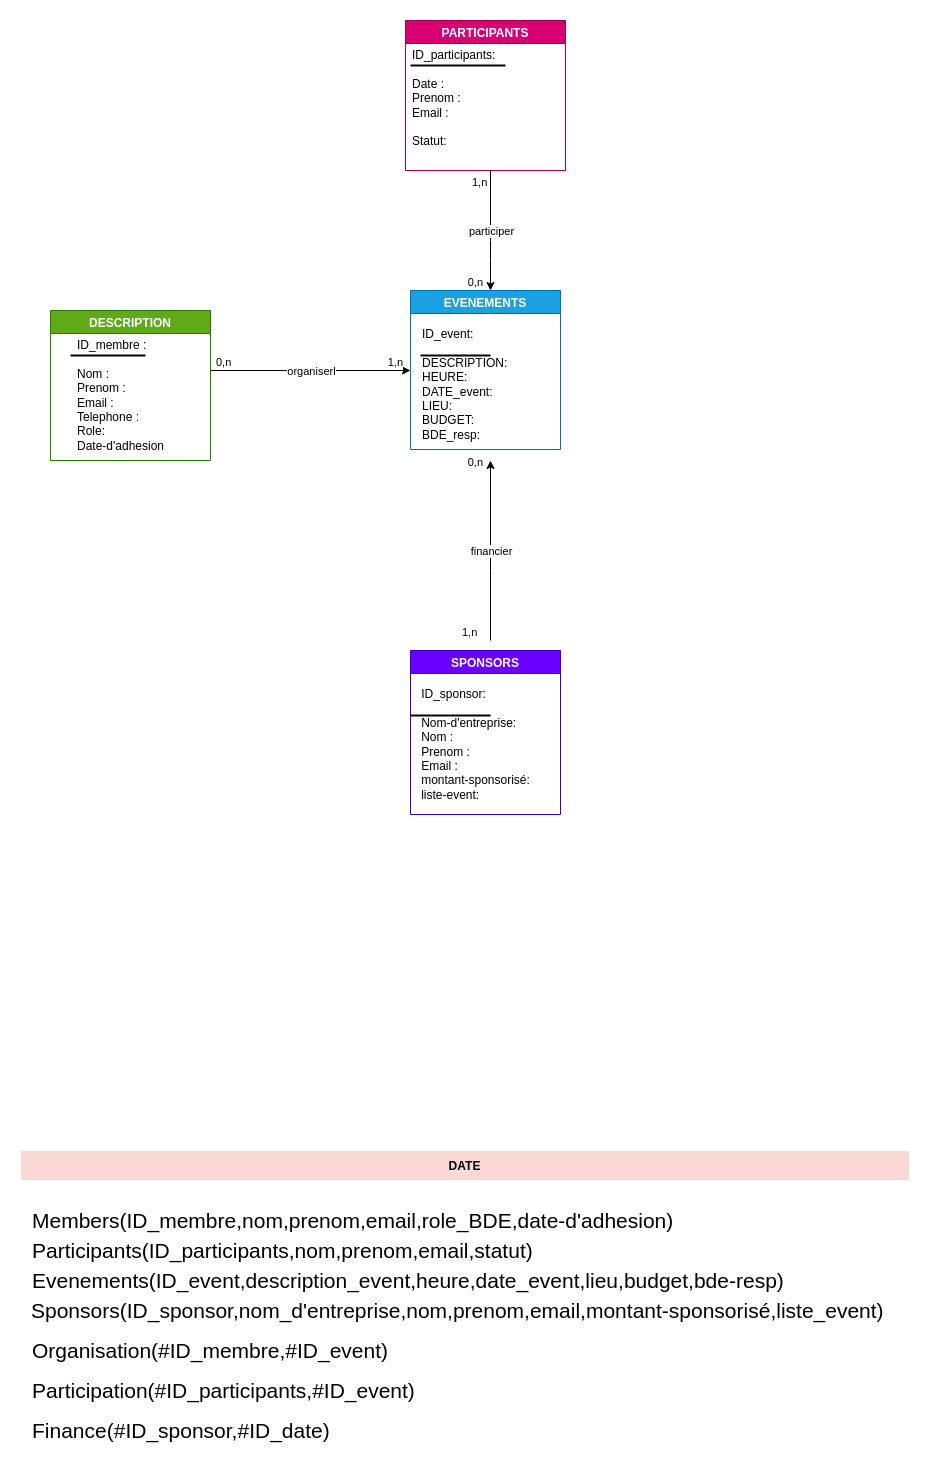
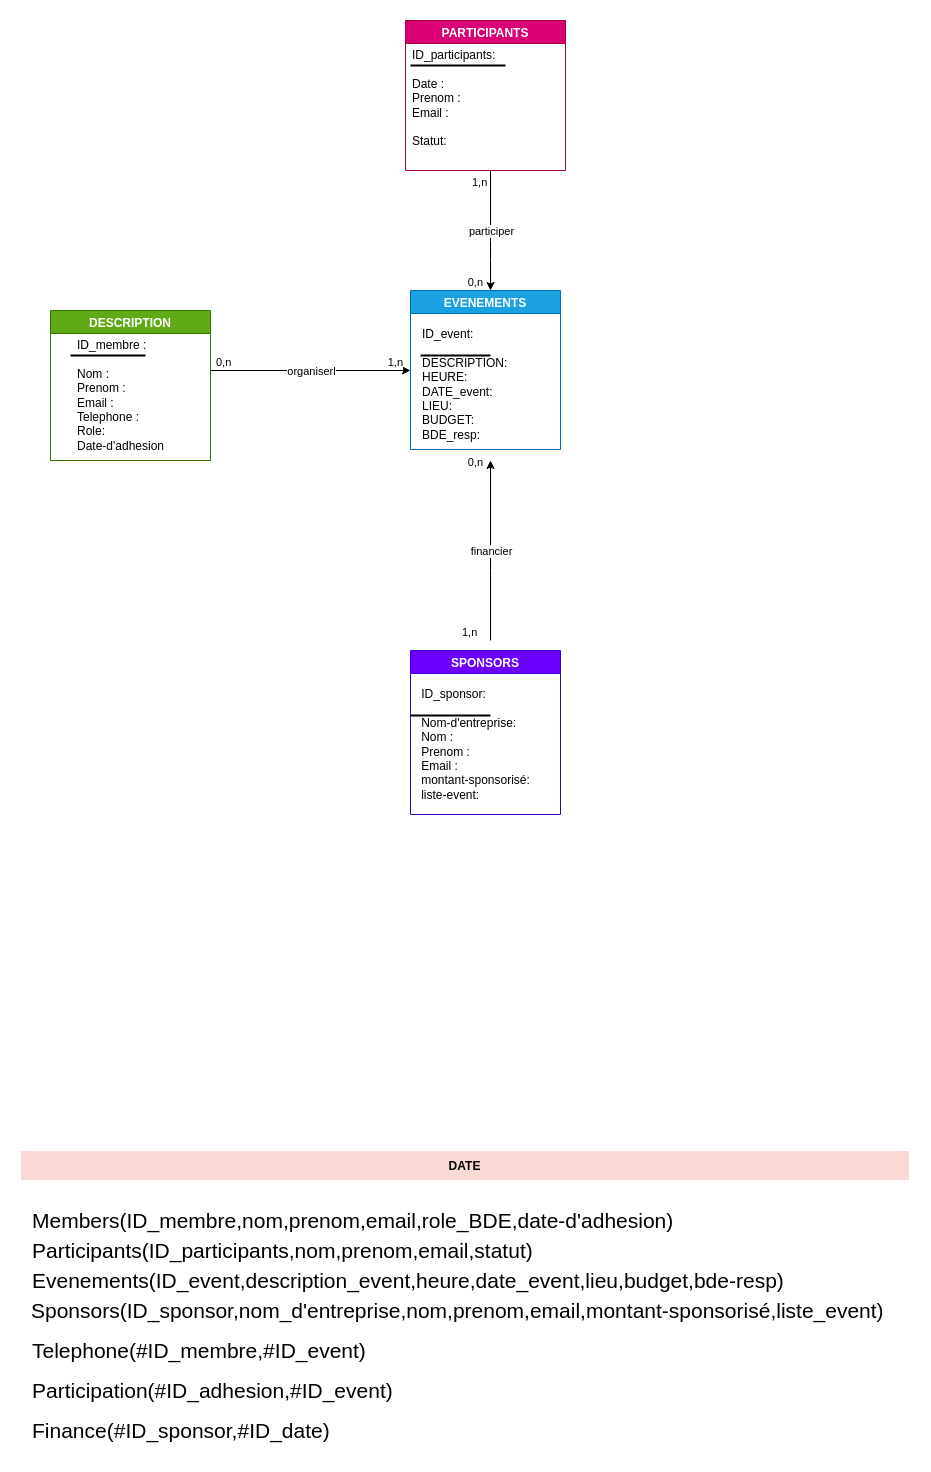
node "Organisation(#ID_membre,#ID_event)": label "Organisation(#ID_membre,#ID_event)" -> "Telephone(#ID_membre,#ID_event)"
node "Participation(#ID_participants,#ID_event)": label "Participation(#ID_participants,#ID_event)" -> "Participation(#ID_adhesion,#ID_event)"
